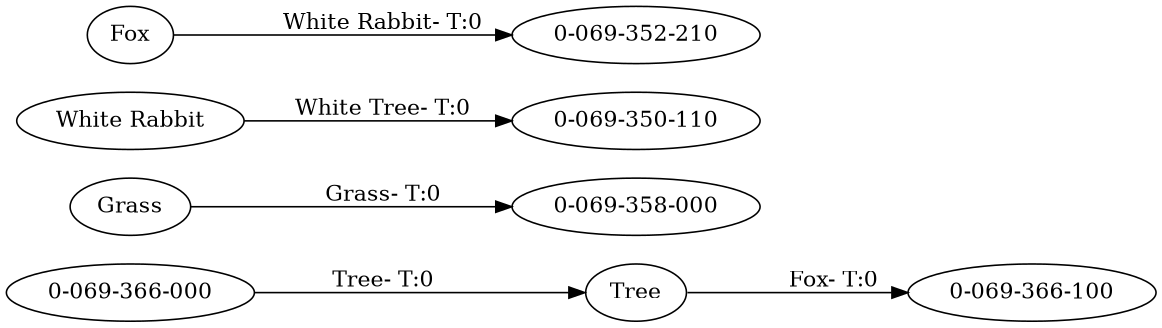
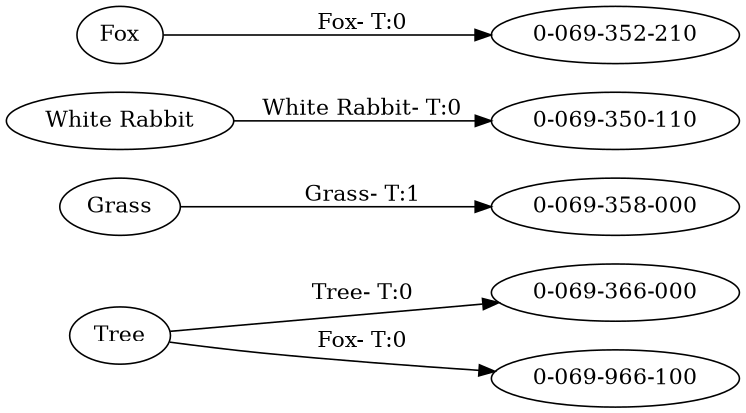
edge "Fox" -> "0-069-352-210": label "White Rabbit- T:0" -> "Fox- T:0"
edge "White Rabbit" -> "0-069-350-110": label "White Tree- T:0" -> "White Rabbit- T:0"
edge "Grass" -> "0-069-358-000": label "Grass- T:0" -> "Grass- T:1"
edge "0-069-366-000" -> "Tree": reversed
node "0-069-366-100": label "0-069-366-100" -> "0-069-966-100"
